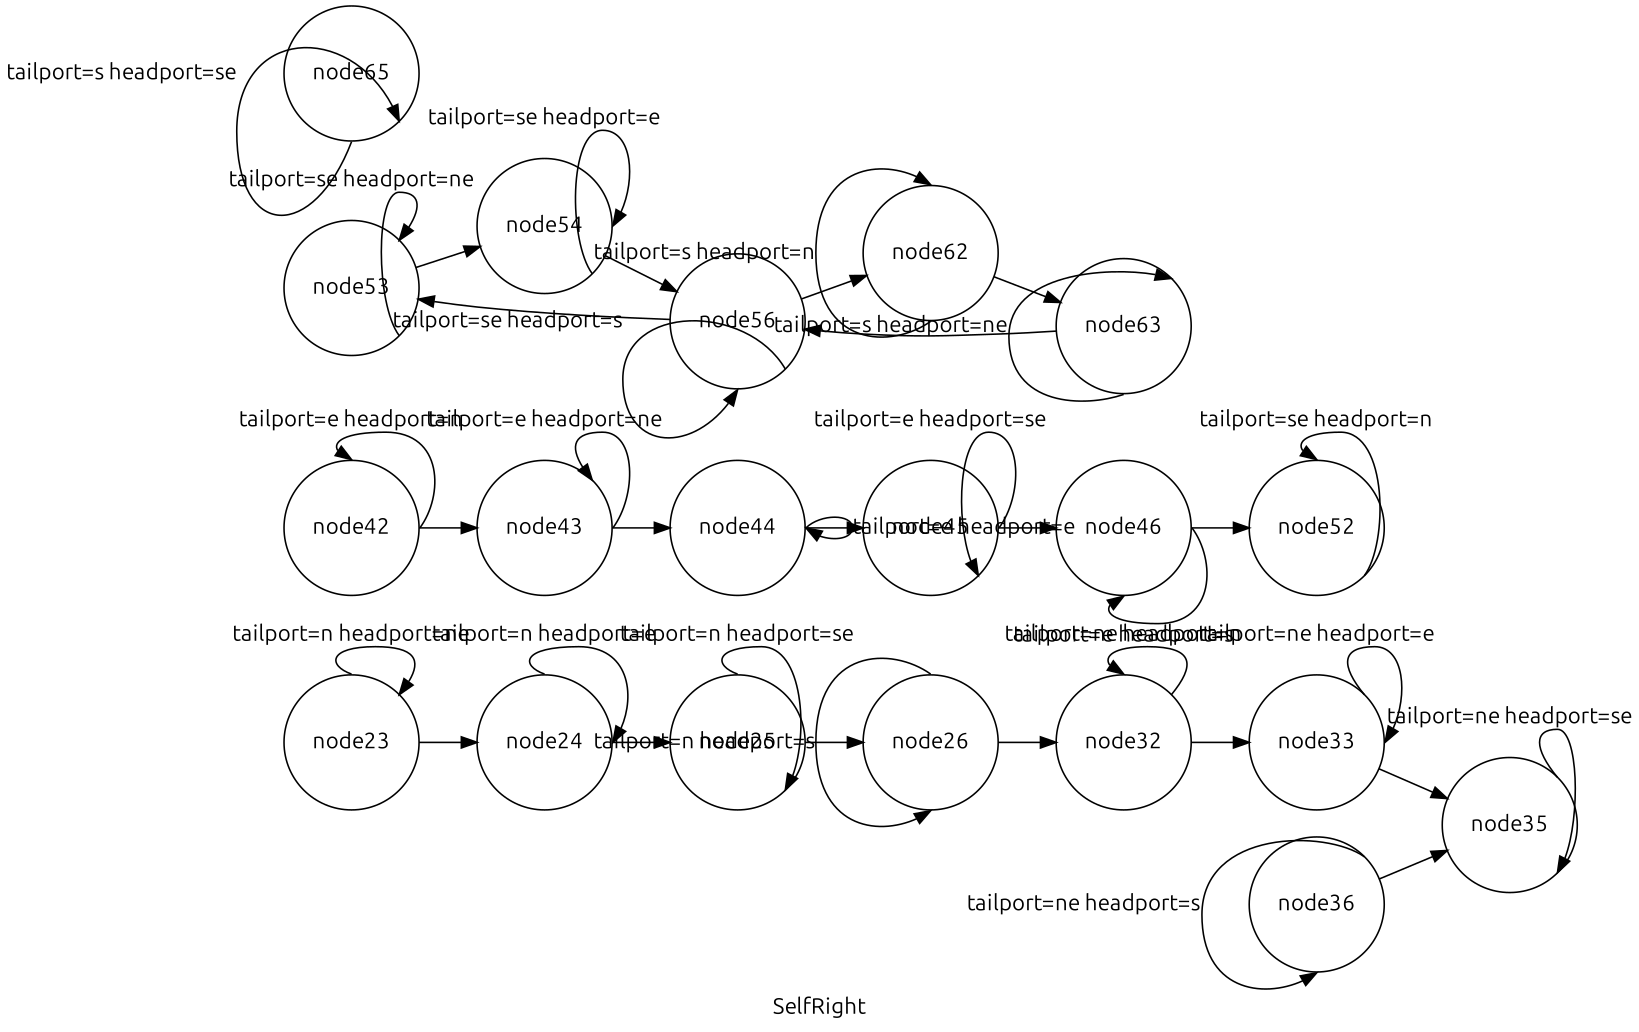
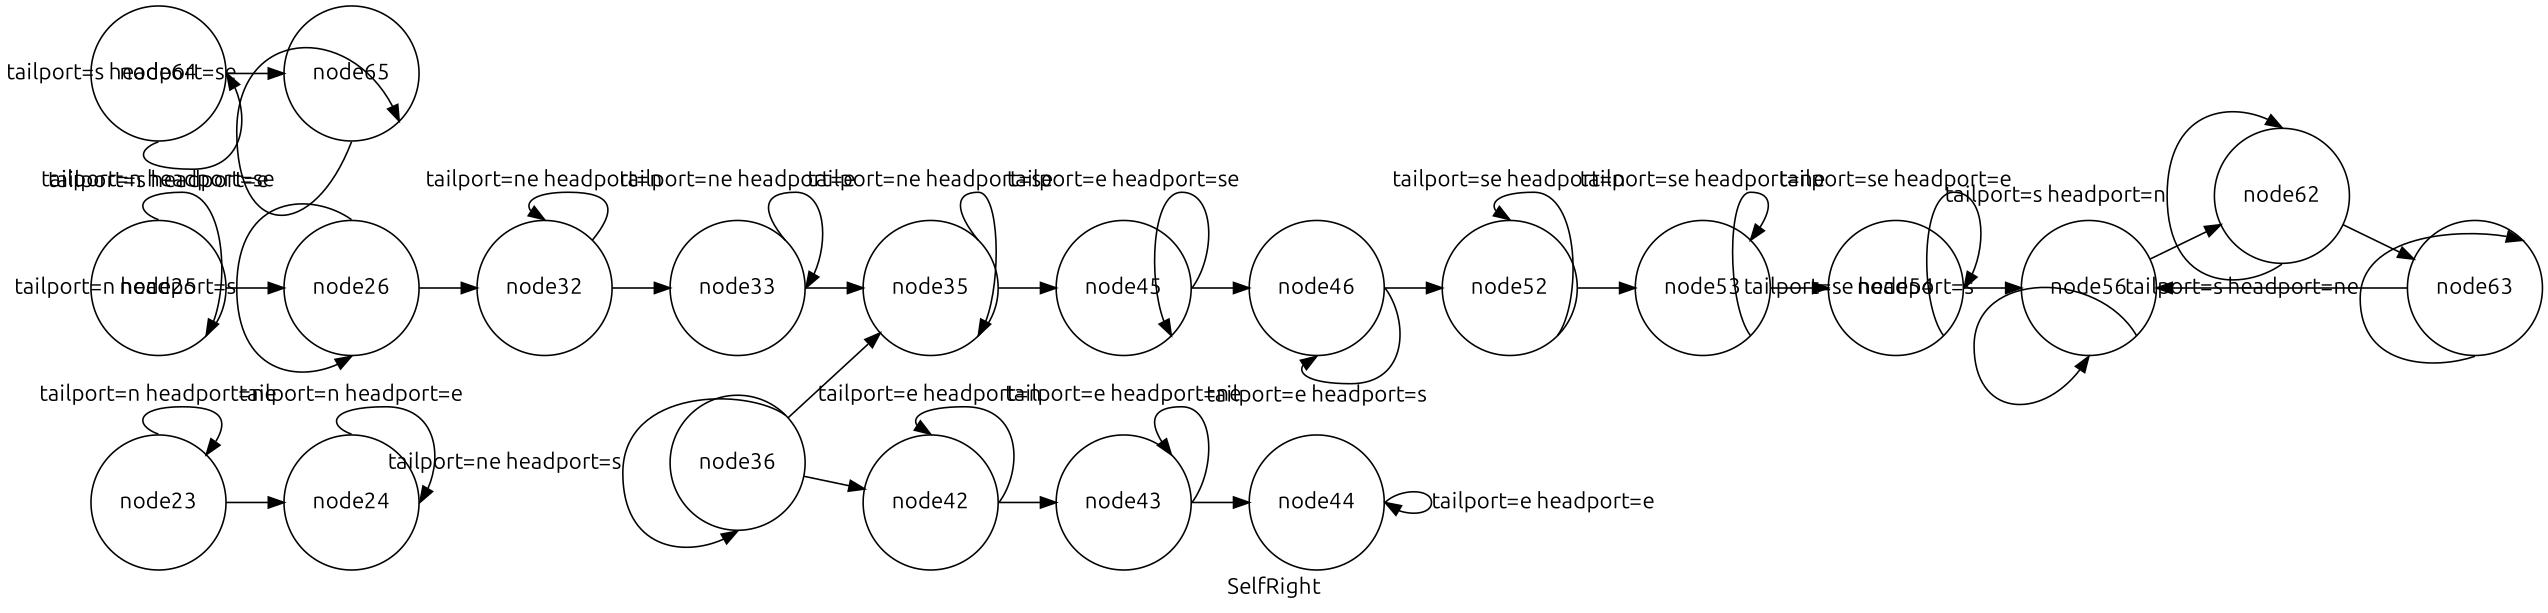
node "node64": added
edge "node56" -> "node53": now "node52" -> "node53"
edge "node36" -> "node42": added
edge "node44" -> "node45": now "node35" -> "node45"
edge "node24" -> "node25": removed
